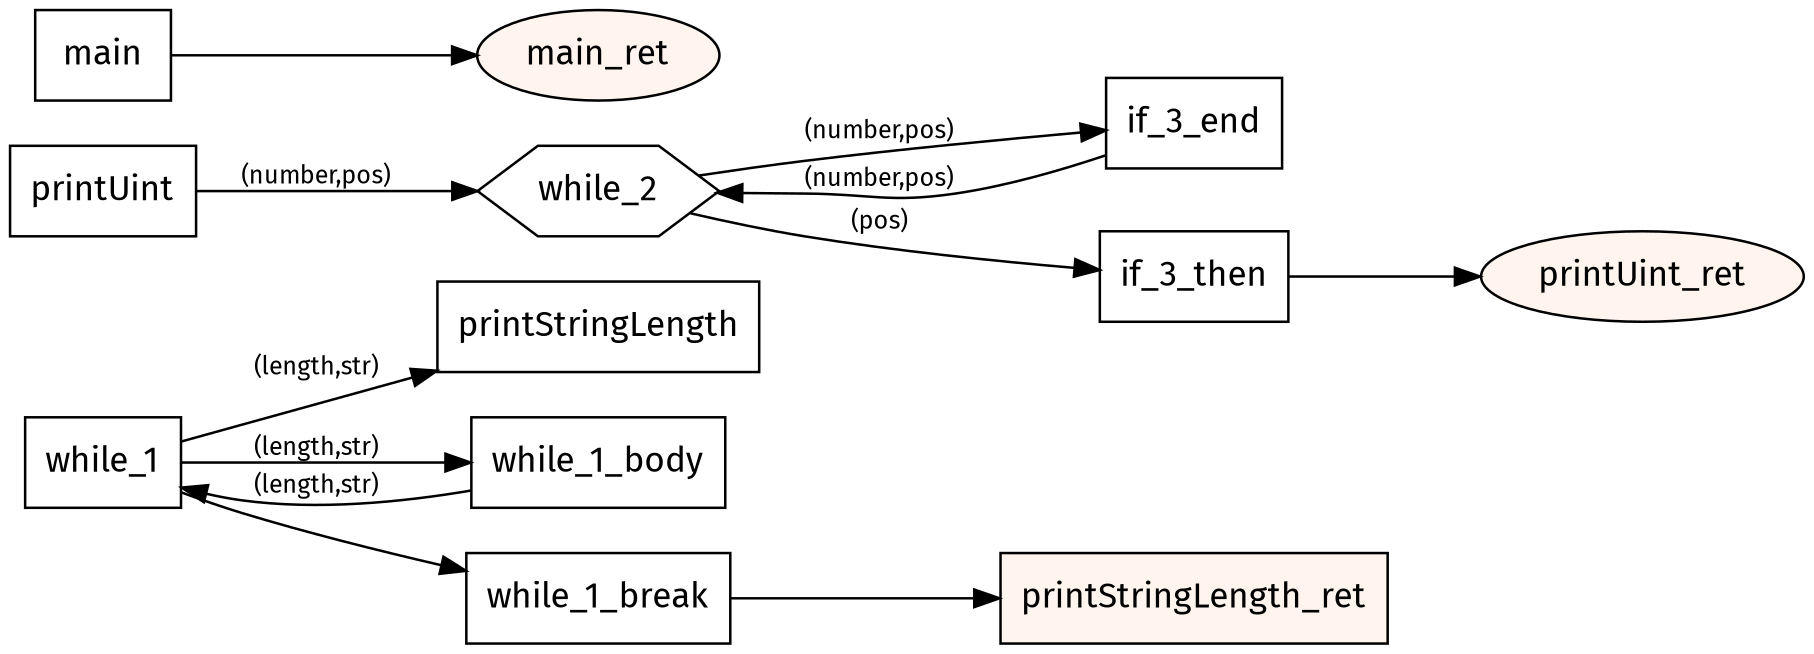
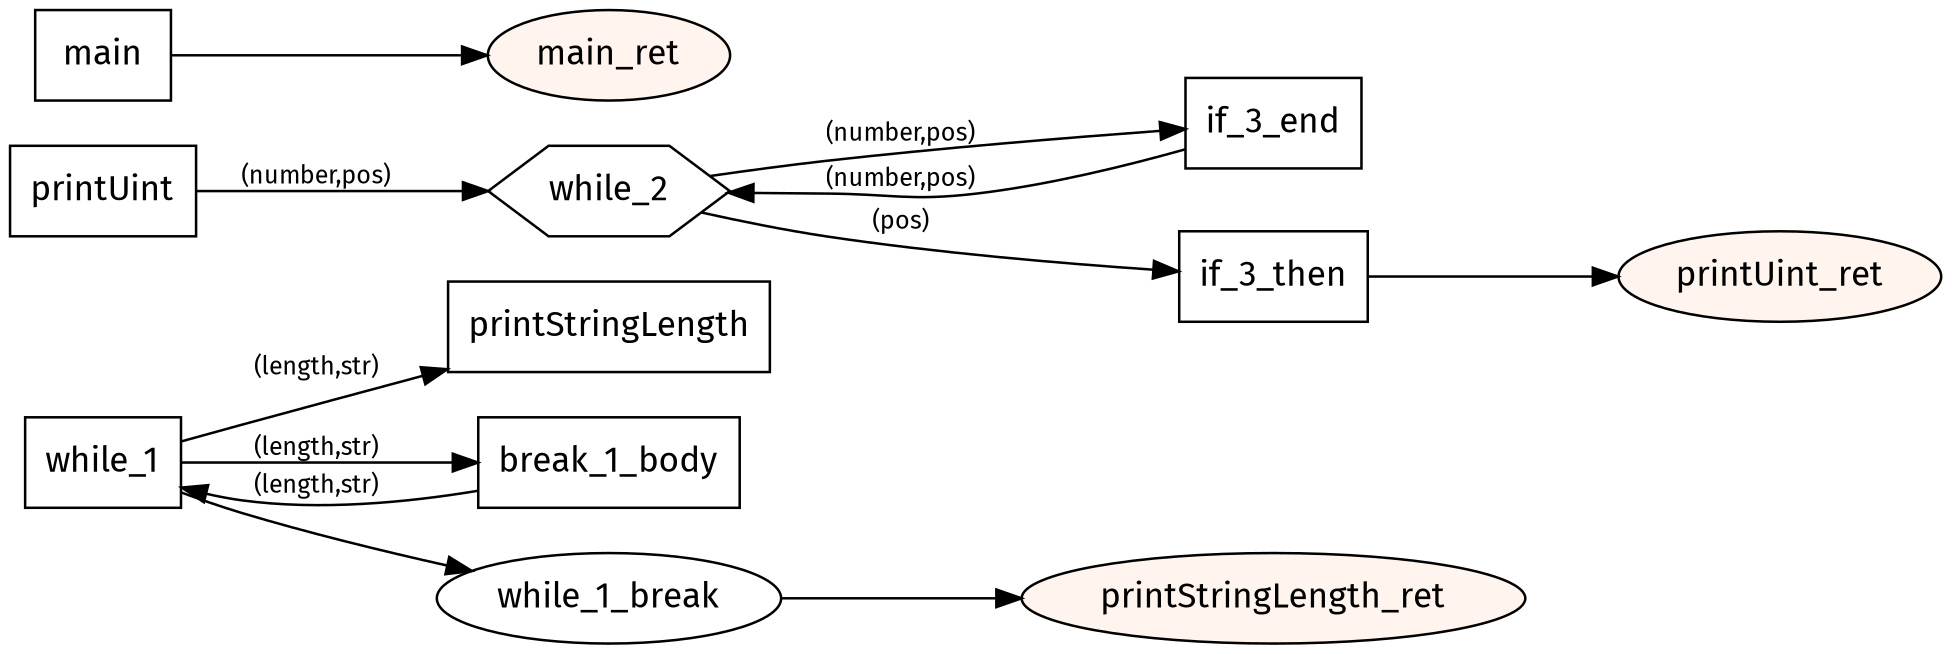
node "while_1_body": label "while_1_body" -> "break_1_body"
node "while_1_break": shape box -> ellipse
node "printStringLength_ret": shape box -> ellipse
